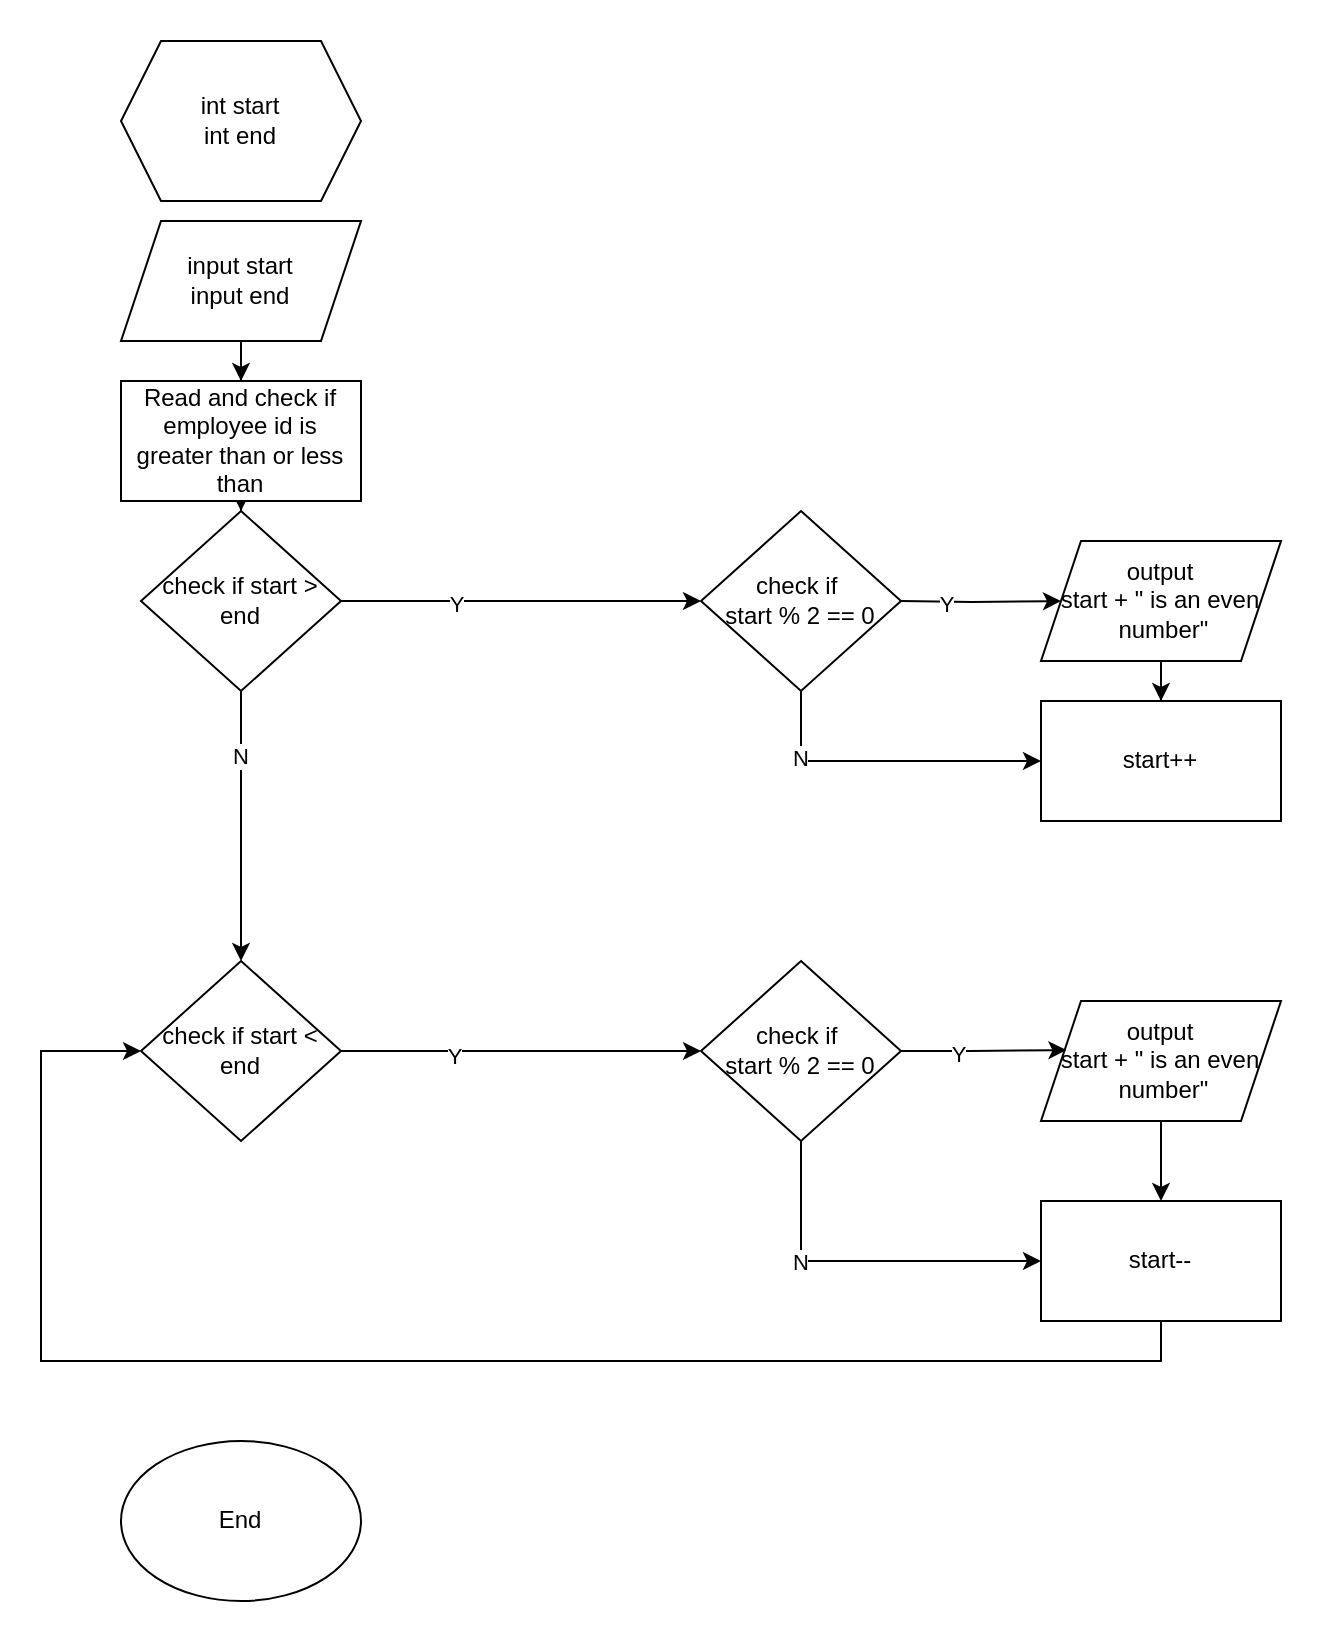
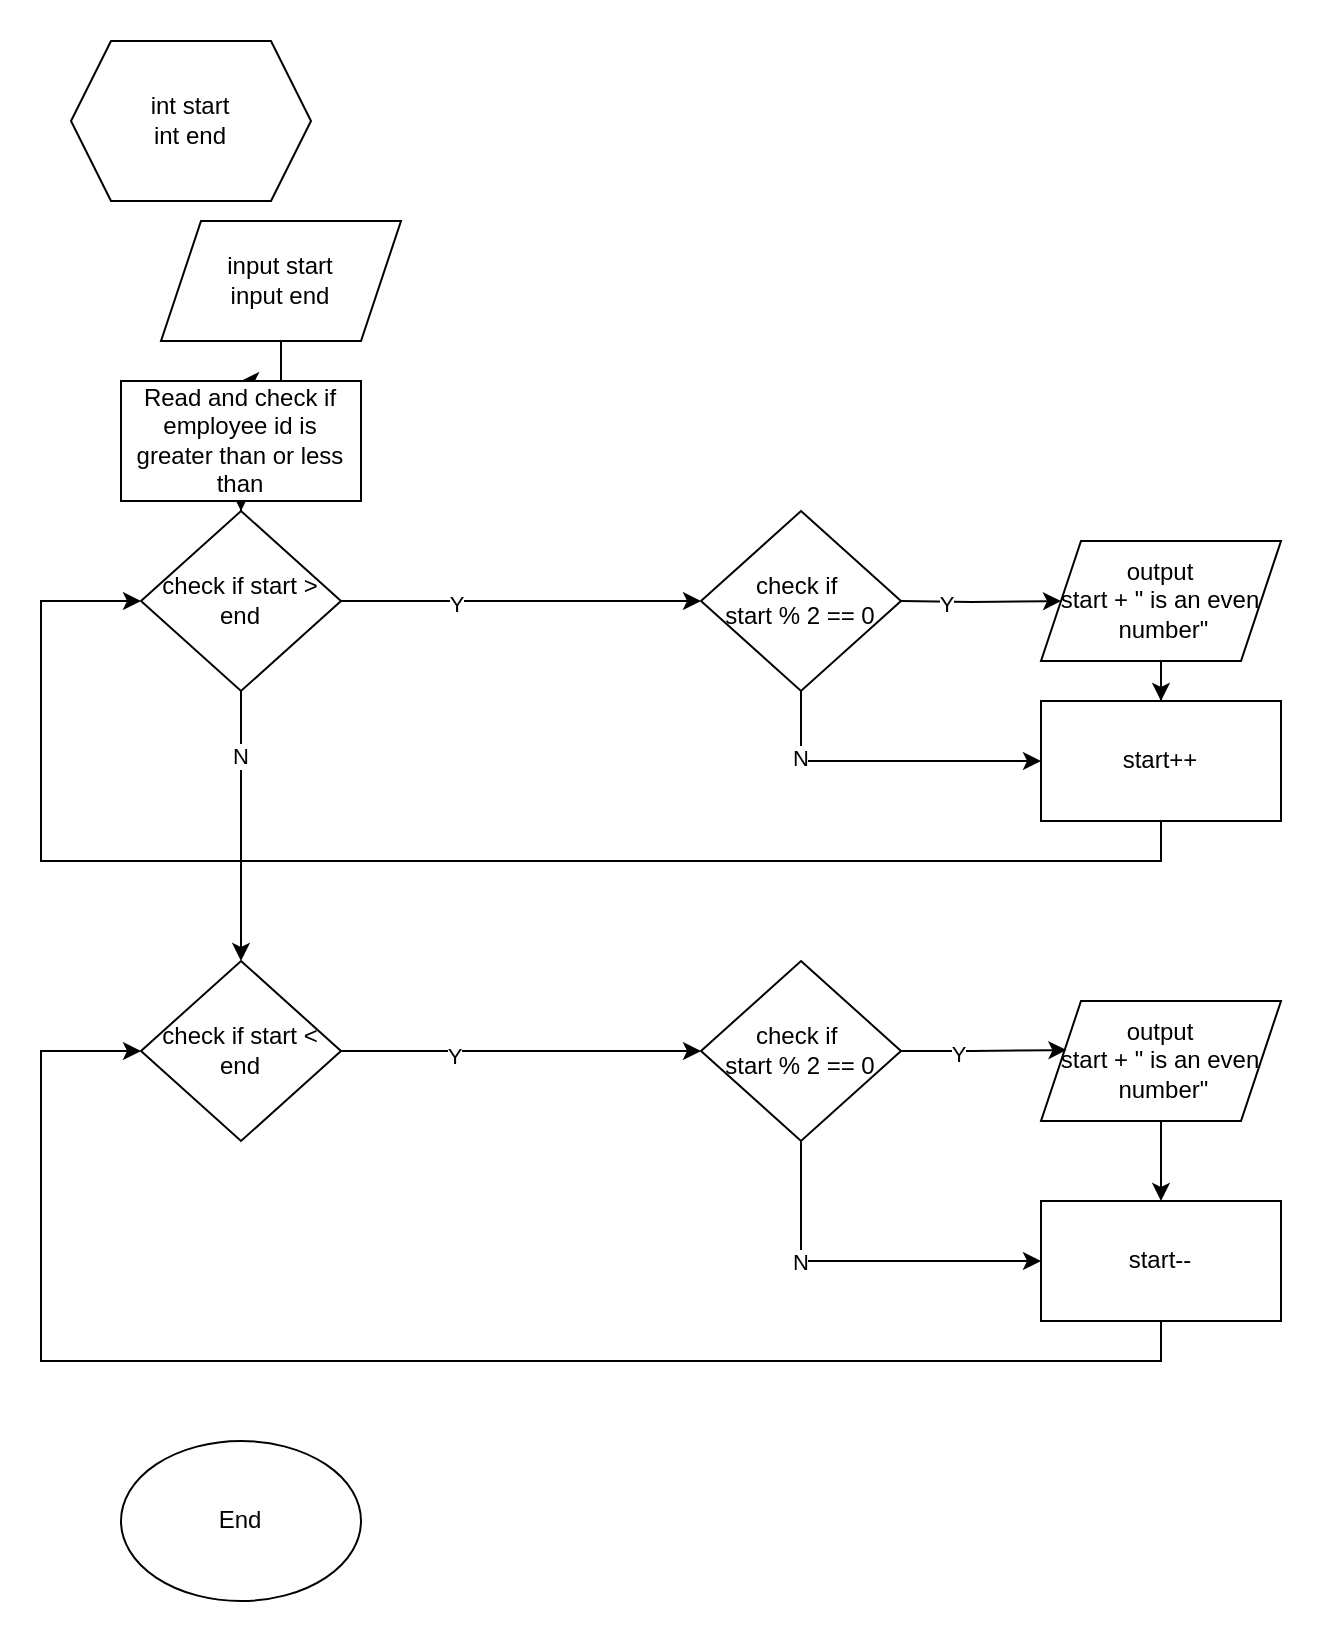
node "int start int end": moved (241, 121) -> (191, 121)
node "input start input end": moved (241, 281) -> (281, 281)
edge "start++" -> "check if start > end": added
